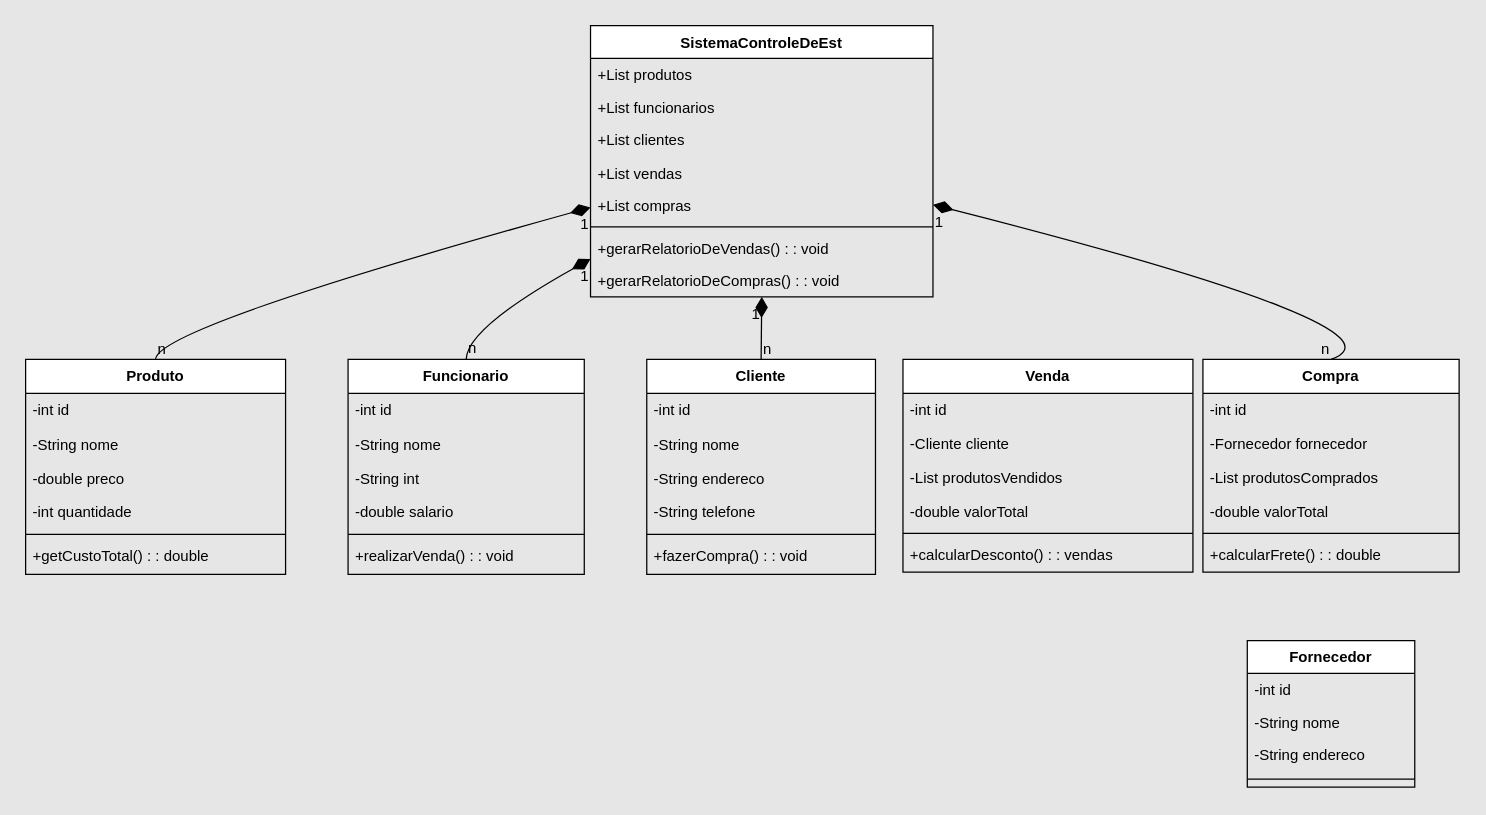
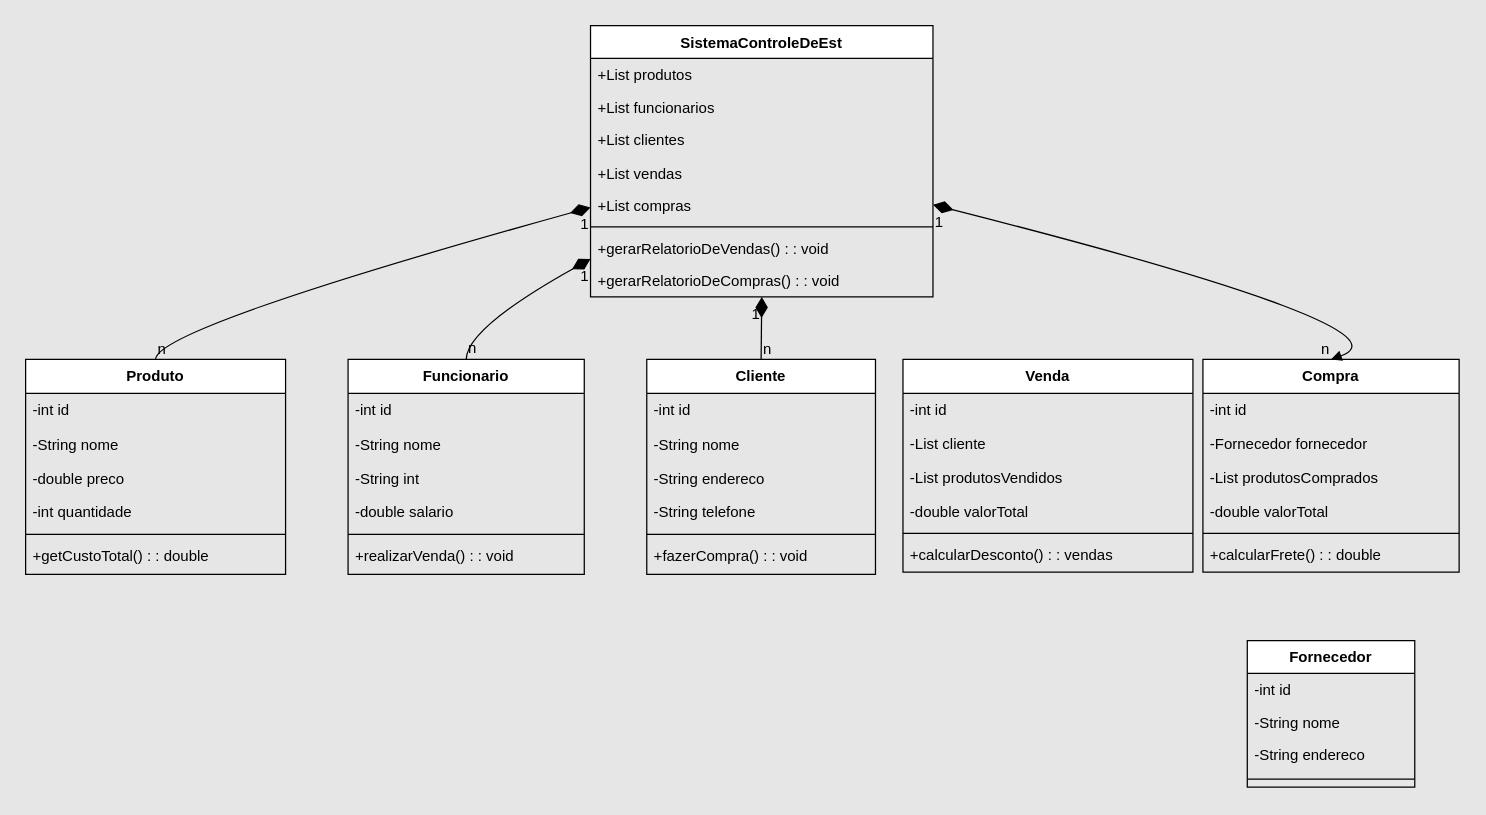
edge "Compra" -> "SistemaControleDeEst": arrowhead none -> block
node "-Cliente cliente": label "-Cliente cliente" -> "-List cliente"
